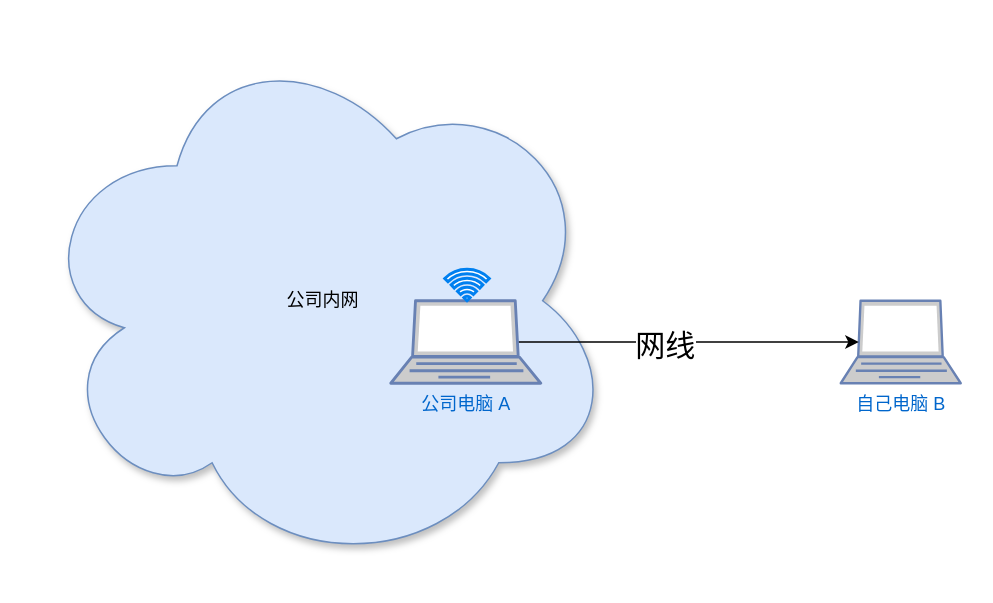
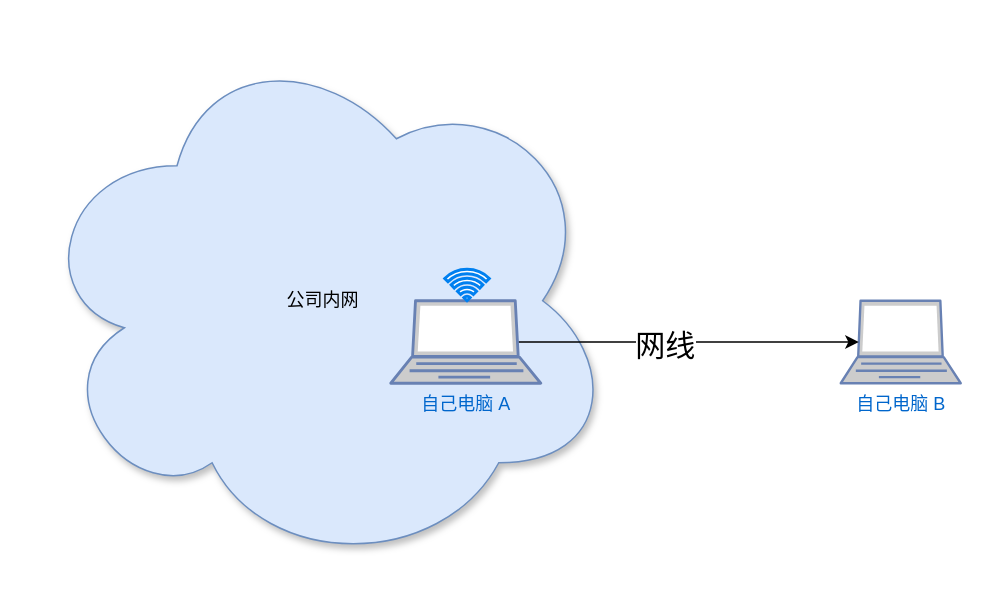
node "公司电脑 A": label "公司电脑 A" -> "自己电脑 A"
